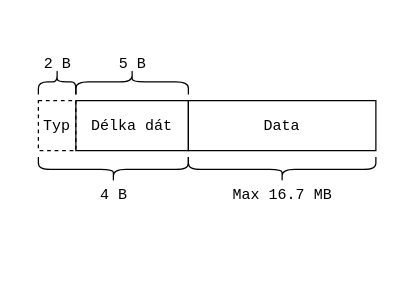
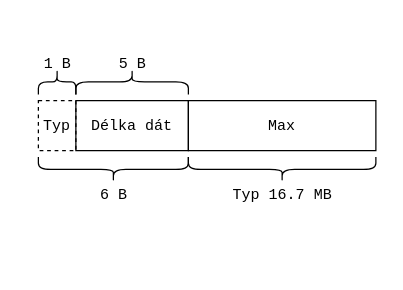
node "2 B": label "2 B" -> "1 B"
node "Data": label "Data" -> "Max"
node "4 B": label "4 B" -> "6 B"
node "Max 16.7 MB": label "Max 16.7 MB" -> "Typ 16.7 MB"
